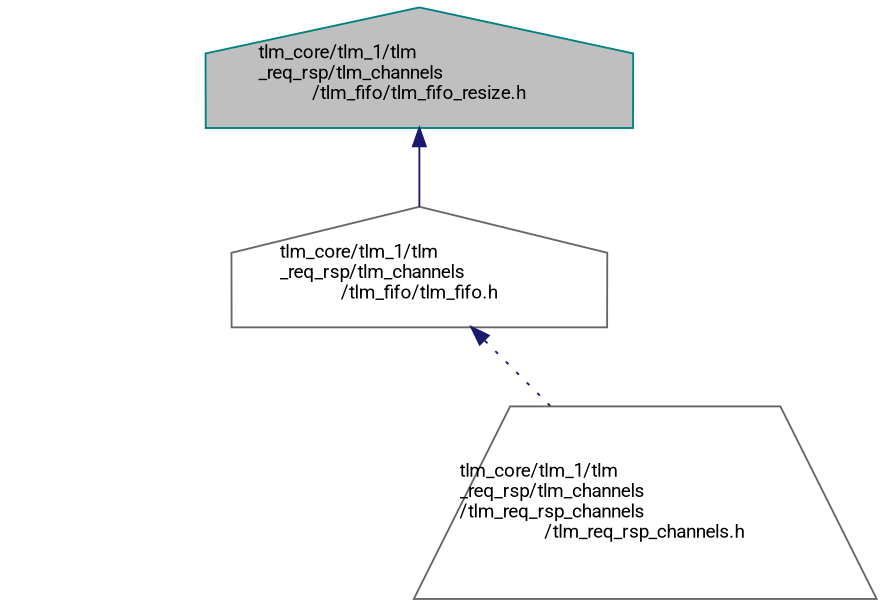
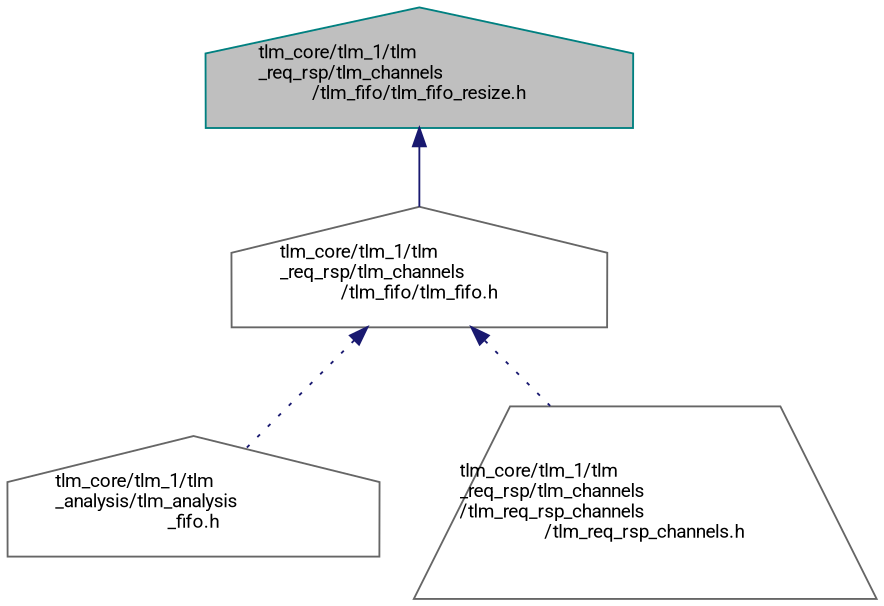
node "tlm_core/tlm_1/tlm _analysis/tlm_analysis _fifo.h": added
